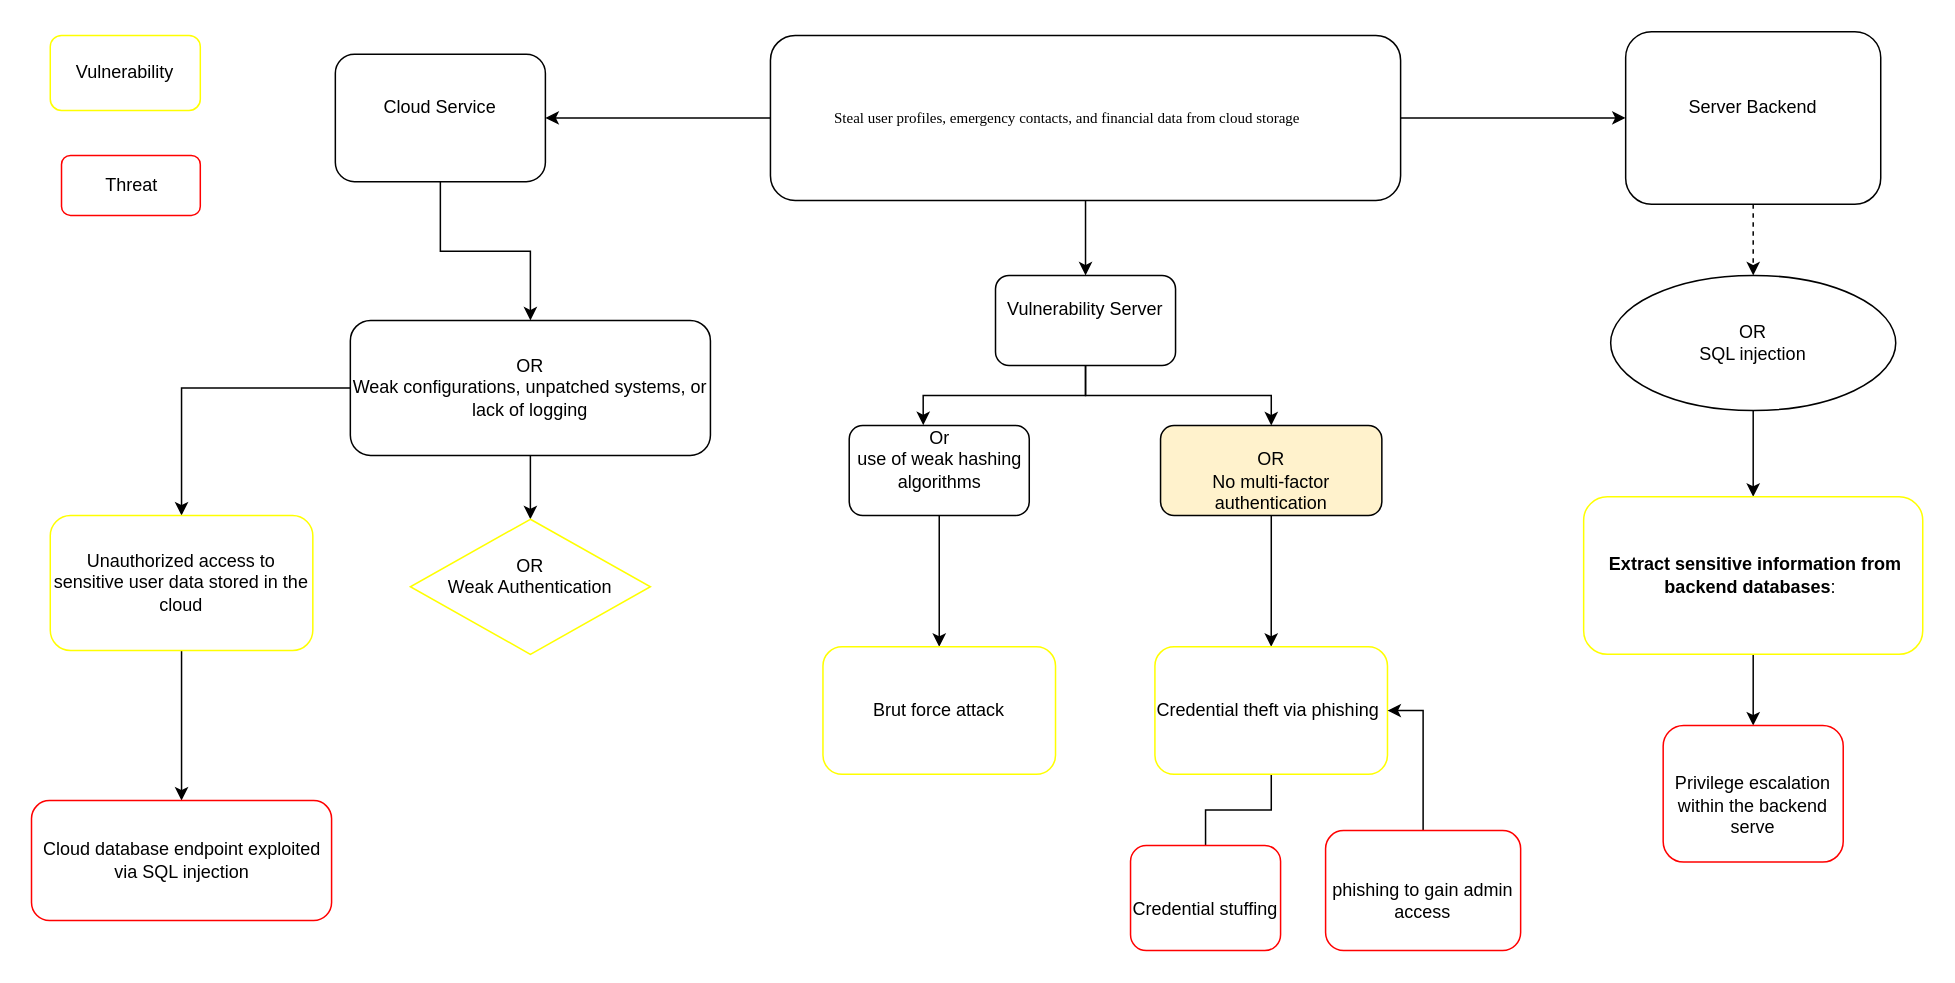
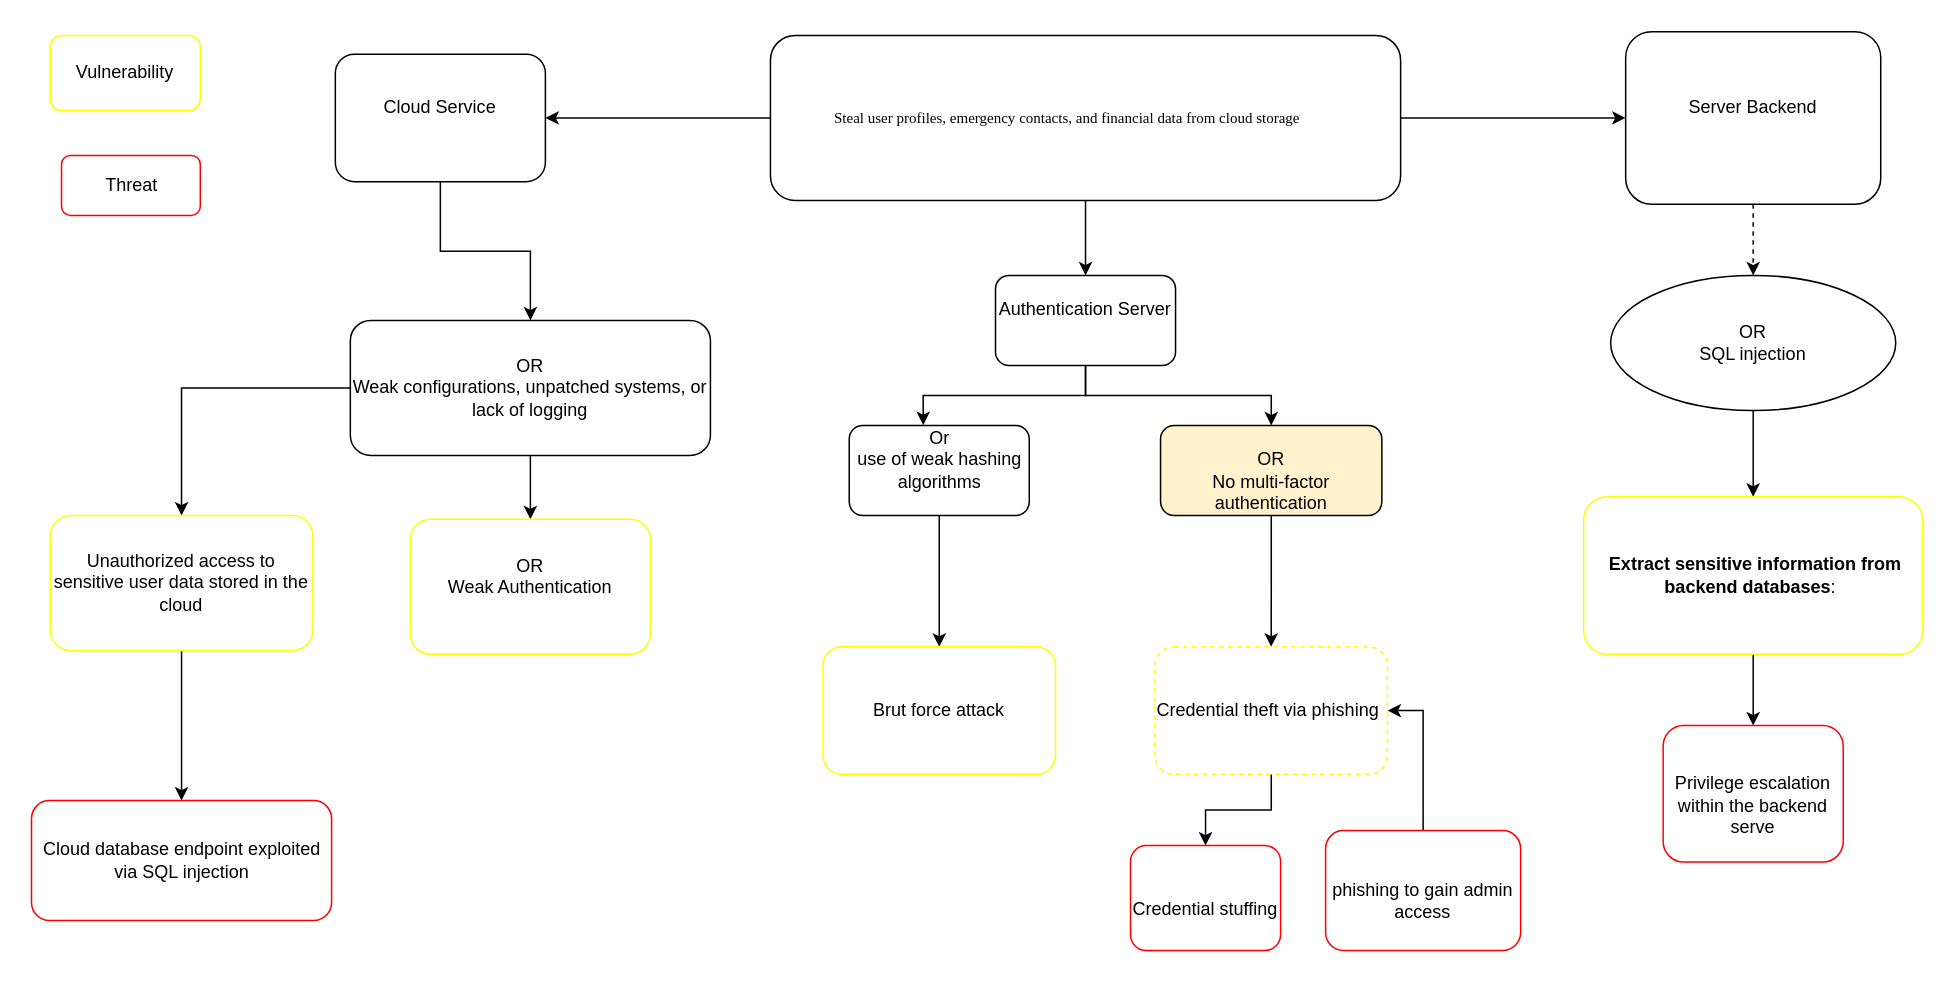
node "Vulnerability Server": label "Vulnerability Server" -> "Authentication Server"
node "OR Weak Authentication": shape diamond -> rounded rectangle
node "Credential theft via phishing": style solid -> dashed
edge "Credential theft via phishing" -- "Credential stuffing": arrowhead none -> classic
